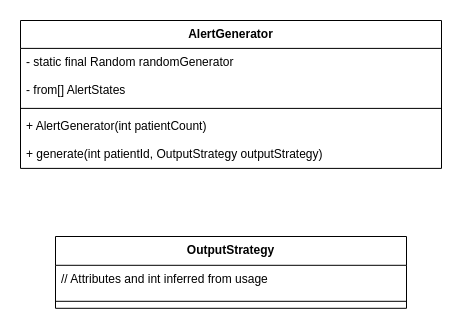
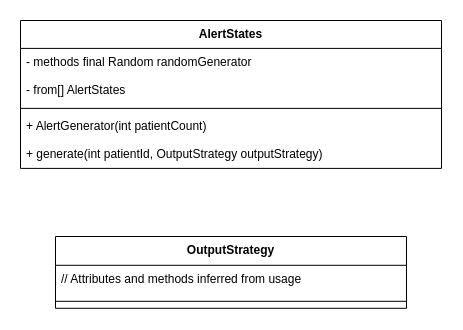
node "AlertGenerator": label "AlertGenerator" -> "AlertStates"
node "- static final Random randomGenerator": label "- static final Random randomGenerator" -> "- methods final Random randomGenerator"
node "// Attributes and int inferred from usage": label "// Attributes and int inferred from usage" -> "// Attributes and methods inferred from usage"
